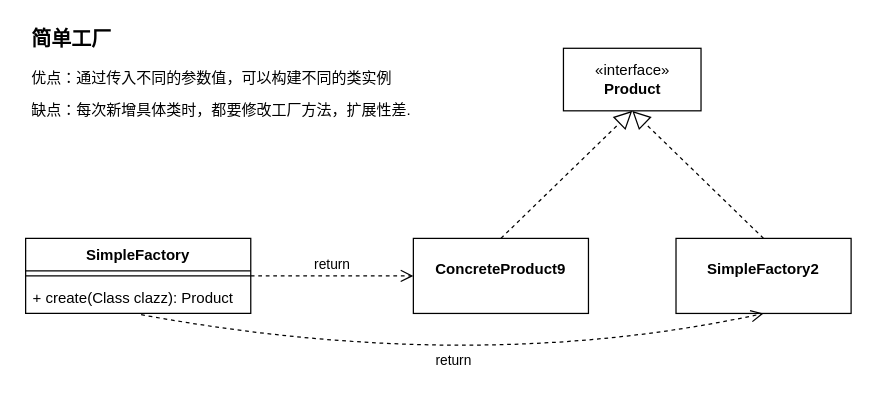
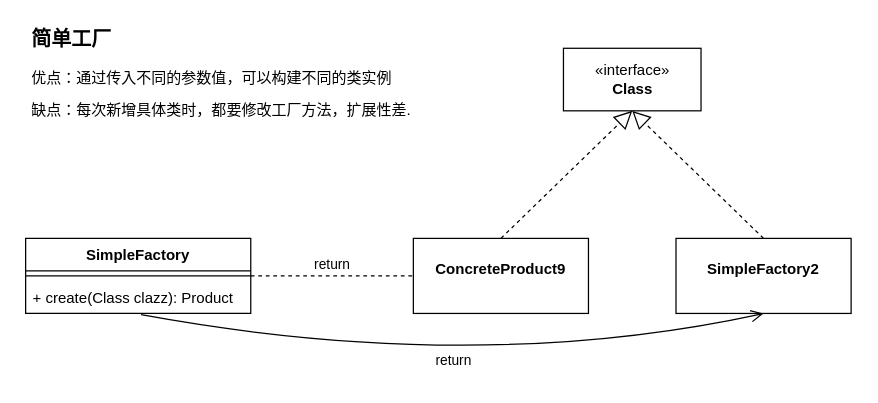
node "«interface» Product": label "«interface» Product" -> "«interface» Class"
edge "SimpleFactory" -> "ConcreteProduct9": arrowhead open -> none
edge "+ create(Class clazz): Product" -> "SimpleFactory2": style dashed -> solid
